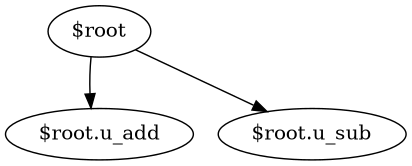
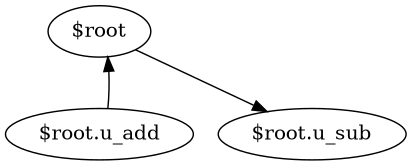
edge "$root" -> "$root.u_add": reversed
